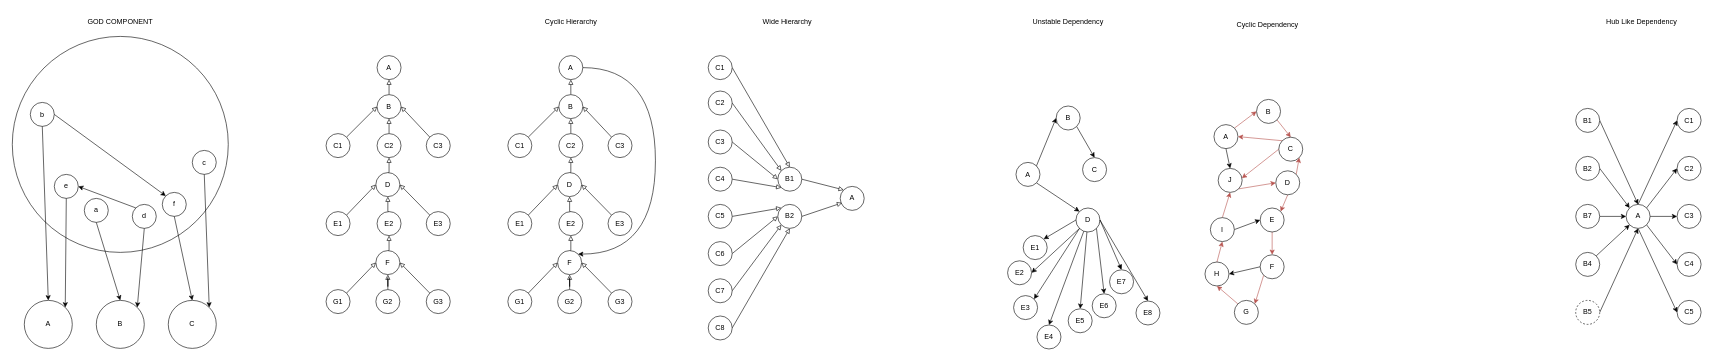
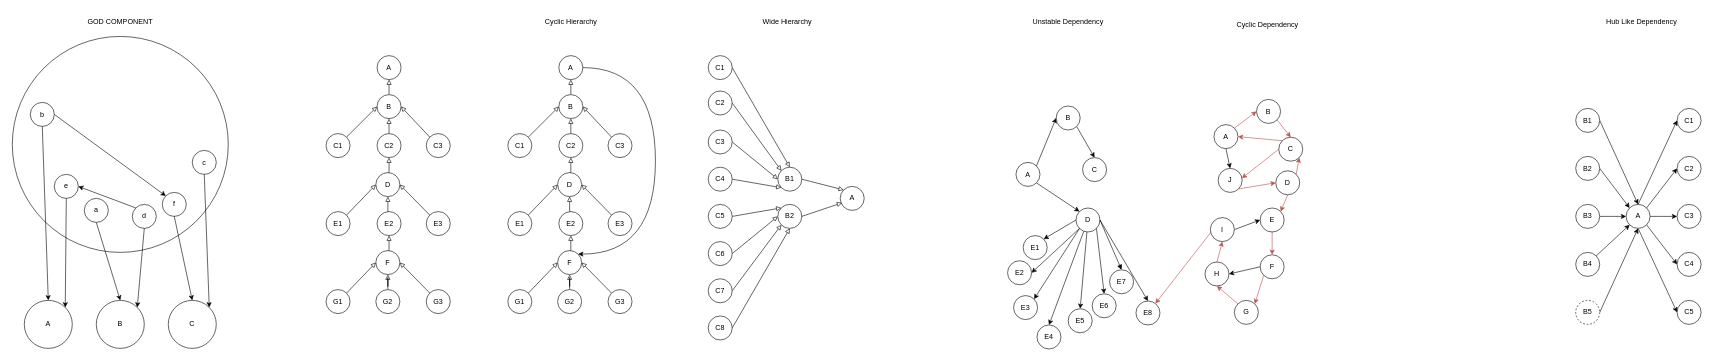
edge "I" -> "J": now "I" -> "E8"
node "B7": label "B7" -> "B3"
